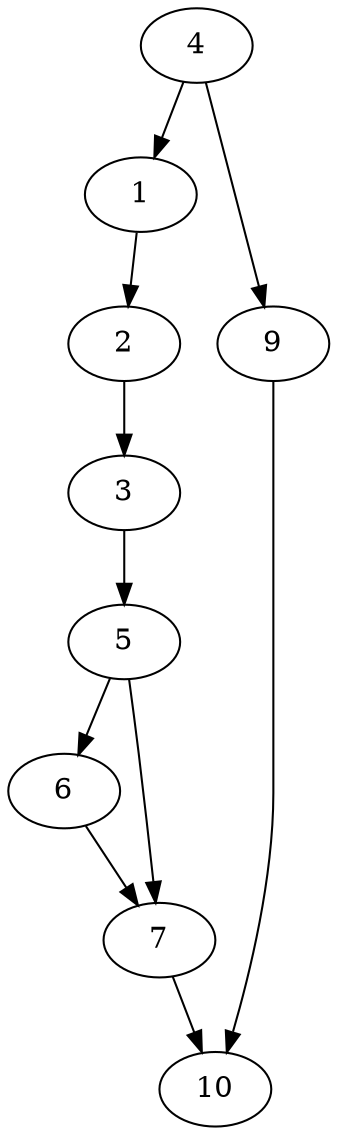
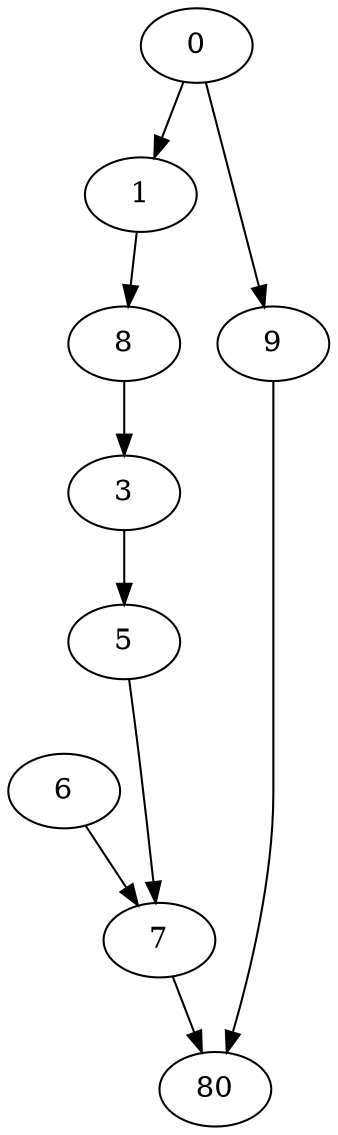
node "4": label "4" -> "0"
node "2": label "2" -> "8"
edge "5" -> "6": removed
node "10": label "10" -> "80"
